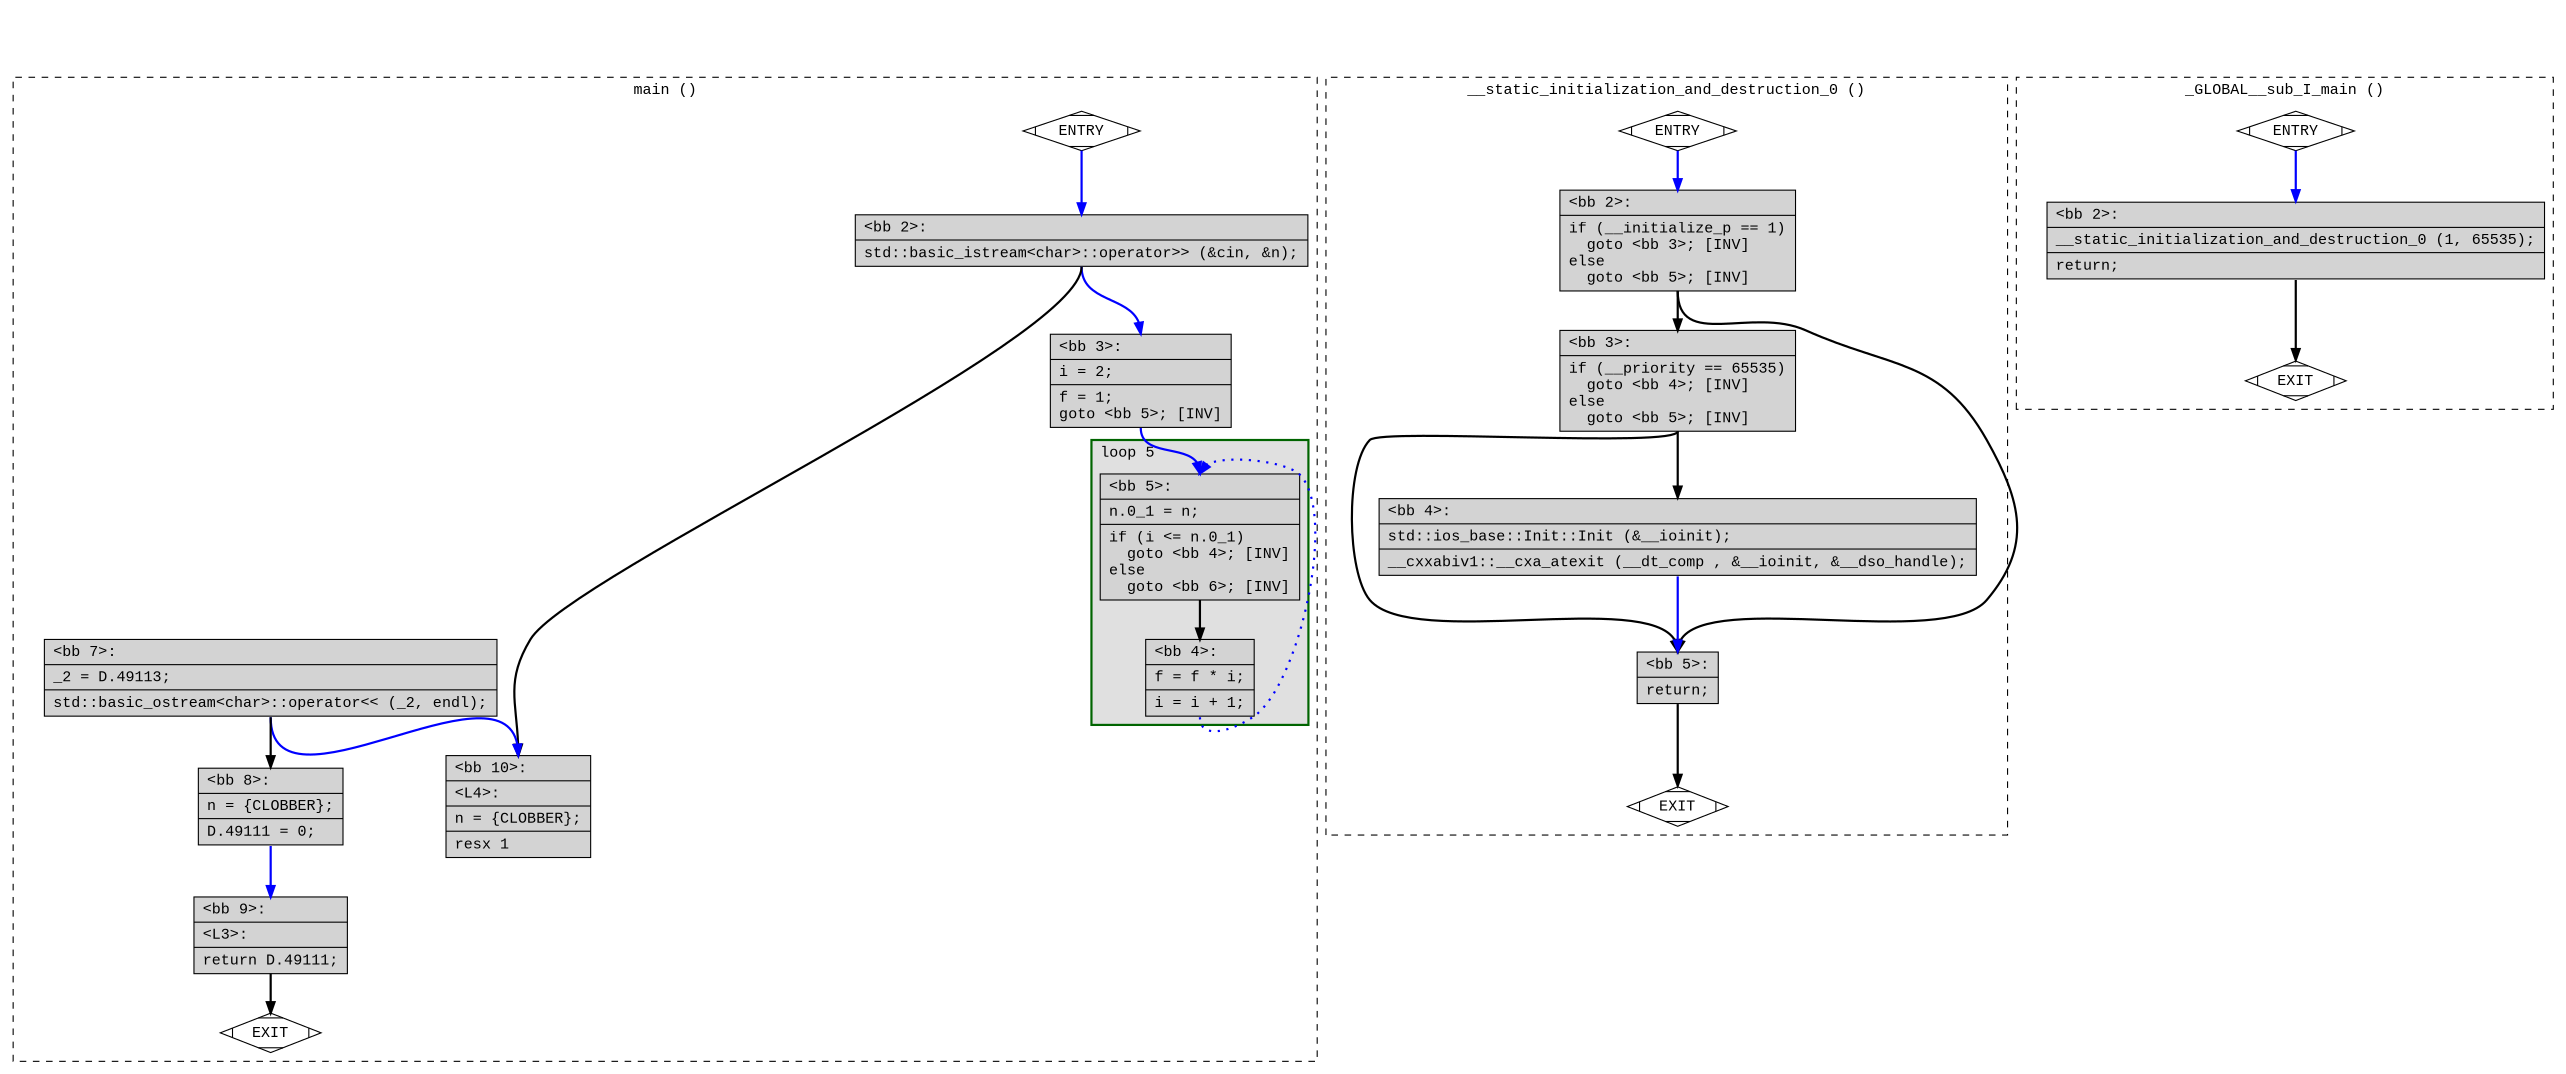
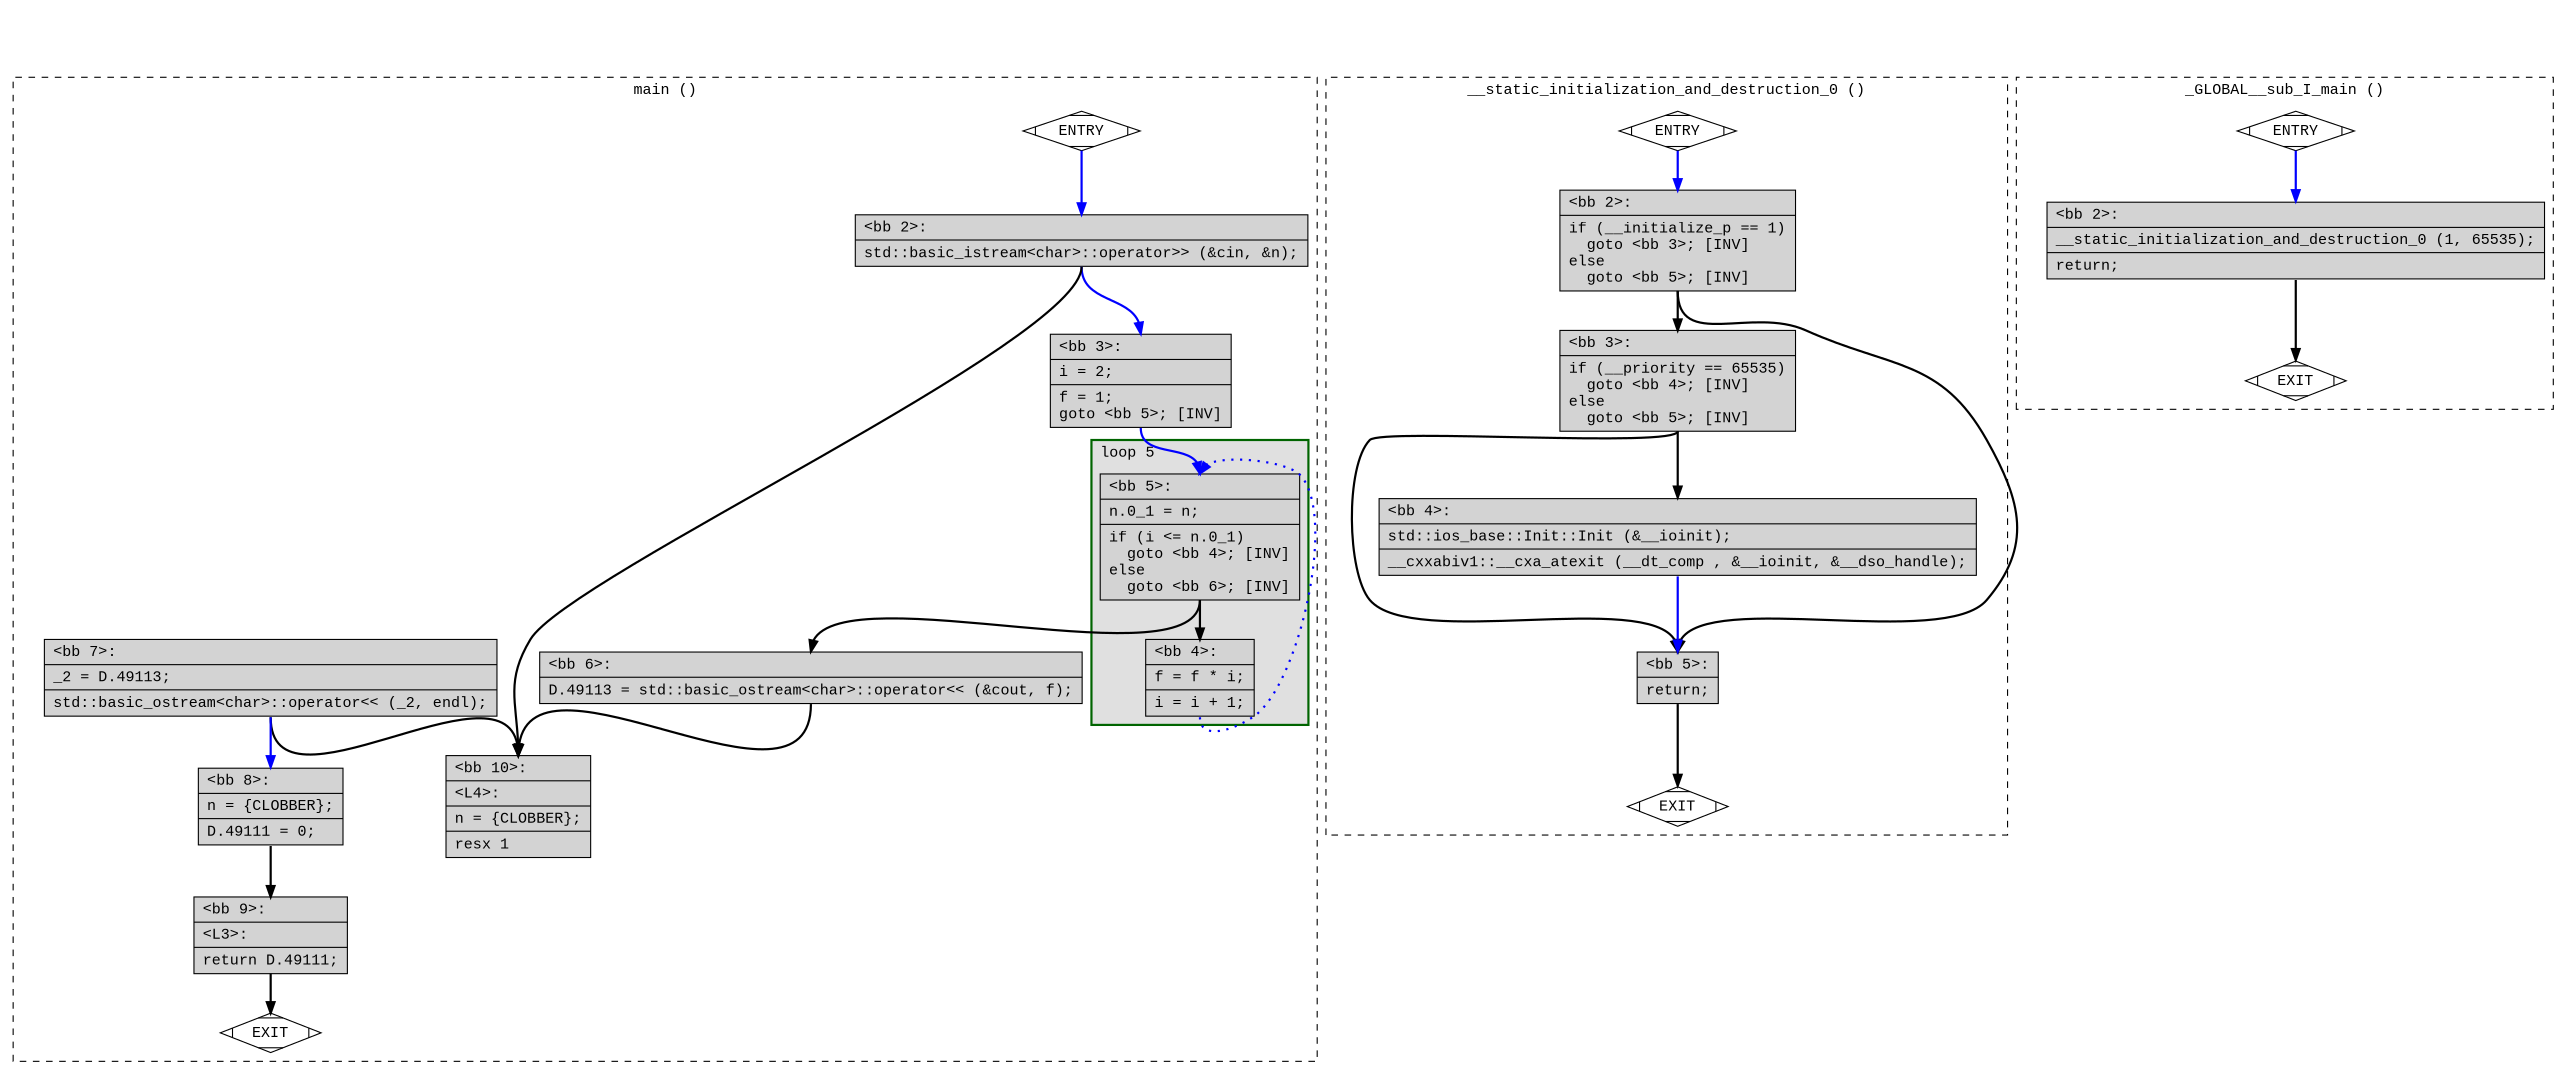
node "<bb 6>:": added
edge "<bb 7>:" -> "<bb 8>:": color black -> blue
edge "<bb 7>:" -> "<bb 10>:": color blue -> black
edge "<bb 8>:" -> "<bb 9>:": color blue -> black
